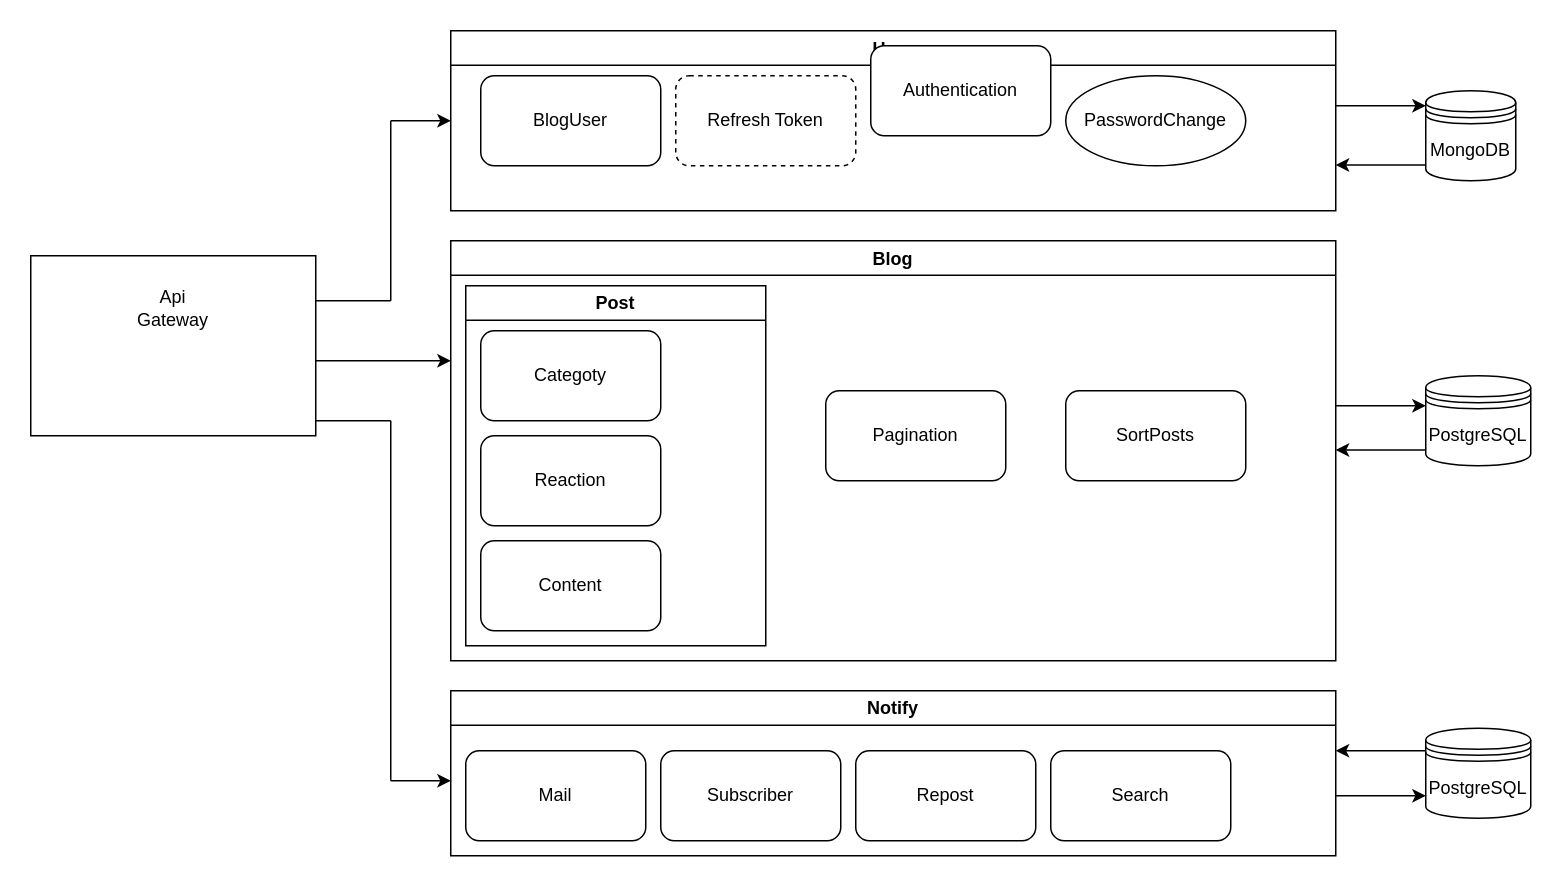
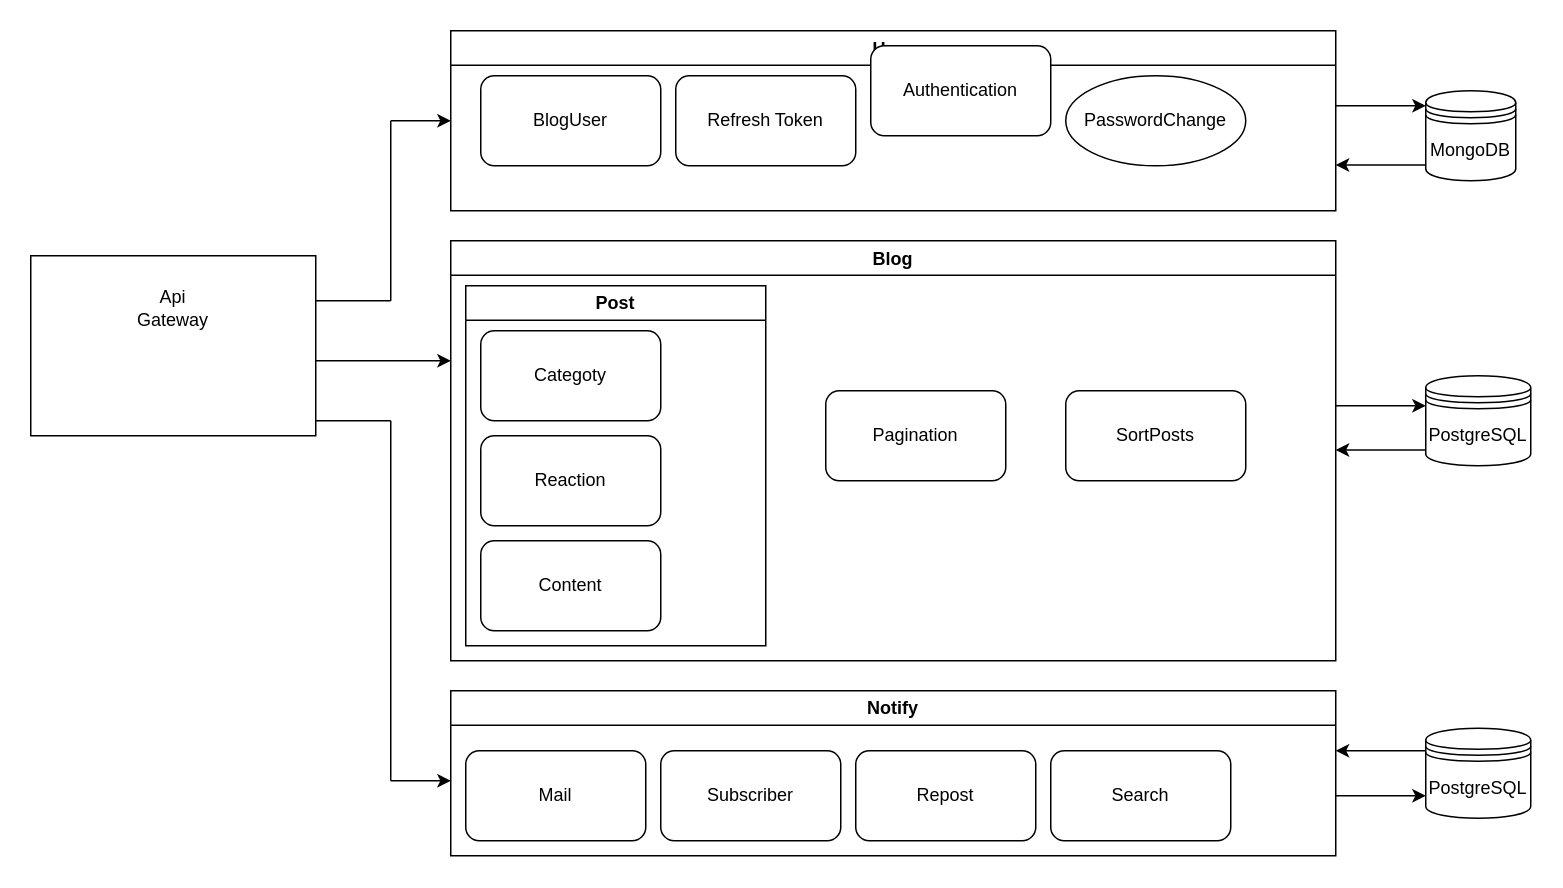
node "Refresh Token": style dashed -> solid
